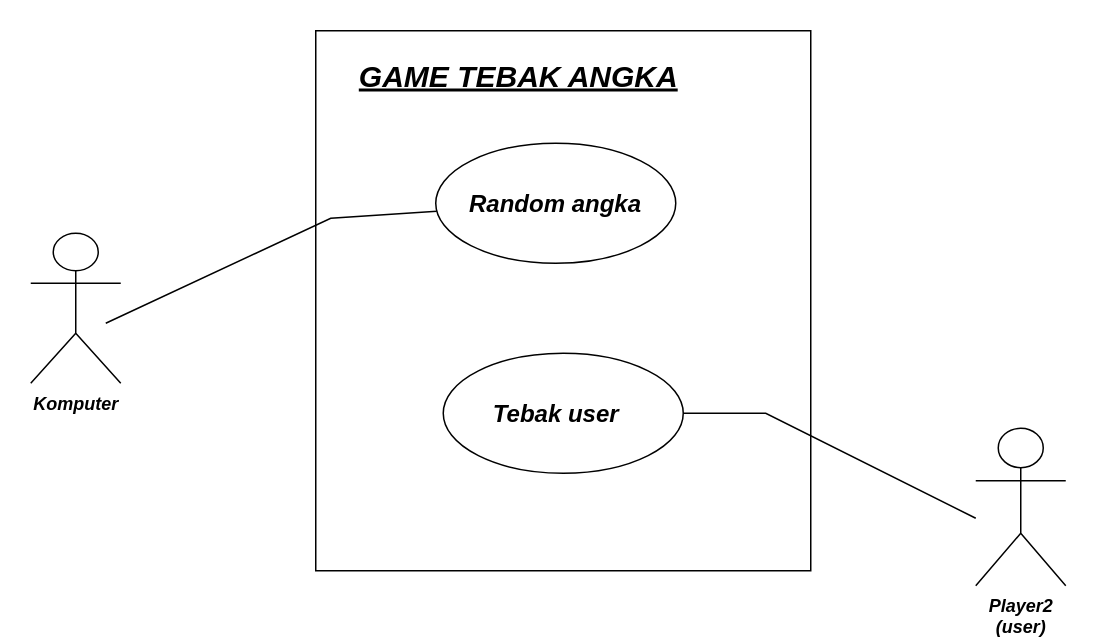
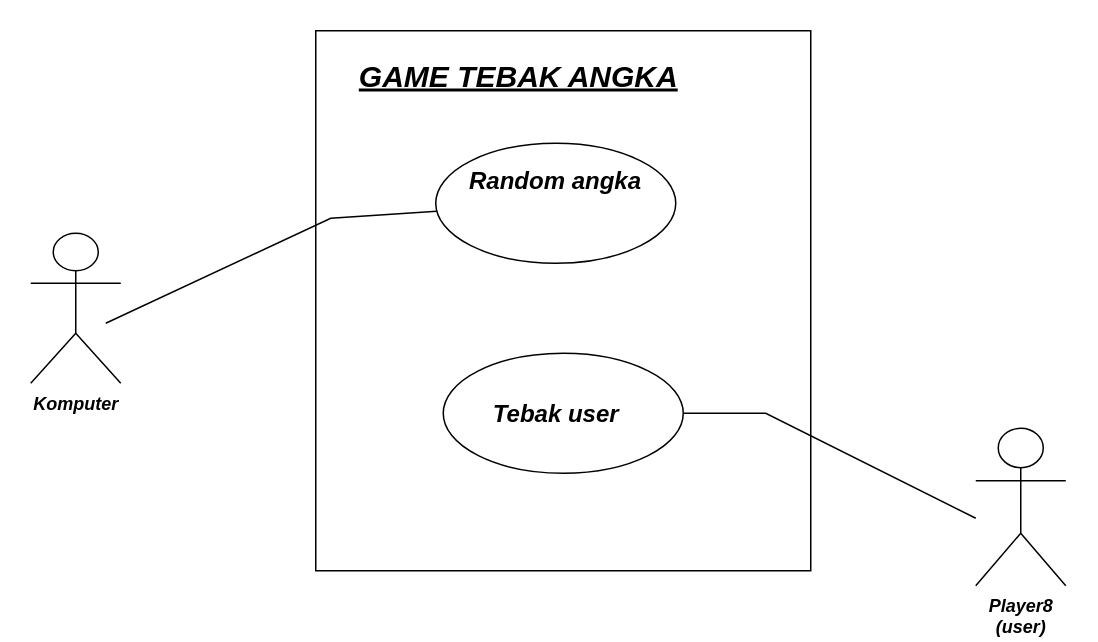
node "Random angka": moved (556, 203) -> (556, 181)
node "Player2 (user)": label "Player2 (user)" -> "Player8 (user)"
